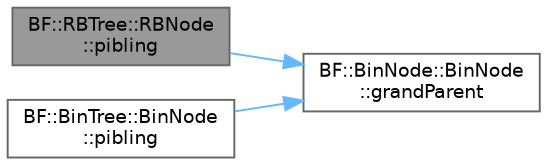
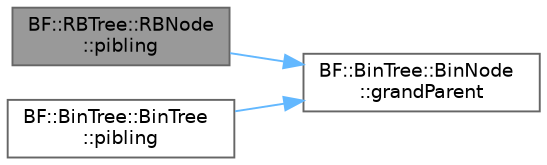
node "BF::BinNode::BinNode ::grandParent": label "BF::BinNode::BinNode ::grandParent" -> "BF::BinTree::BinNode ::grandParent"
node "BF::BinTree::BinNode ::pibling": label "BF::BinTree::BinNode ::pibling" -> "BF::BinTree::BinTree ::pibling"
